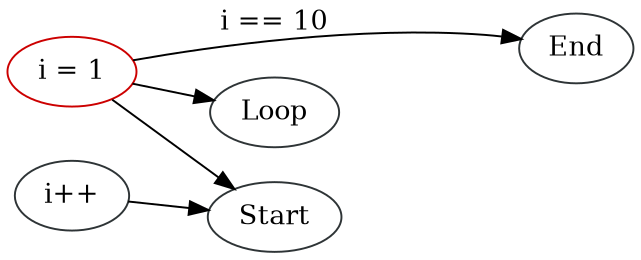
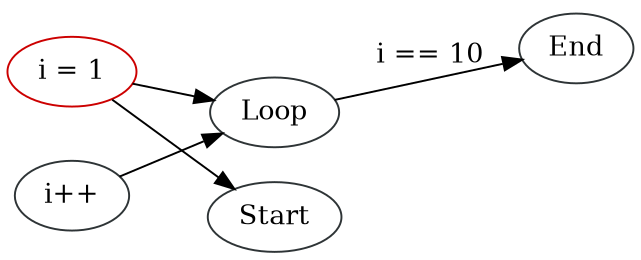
edge "i = 1" -> "End": now "Loop" -> "End"
edge "i++" -> "Start": now "i++" -> "Loop"
